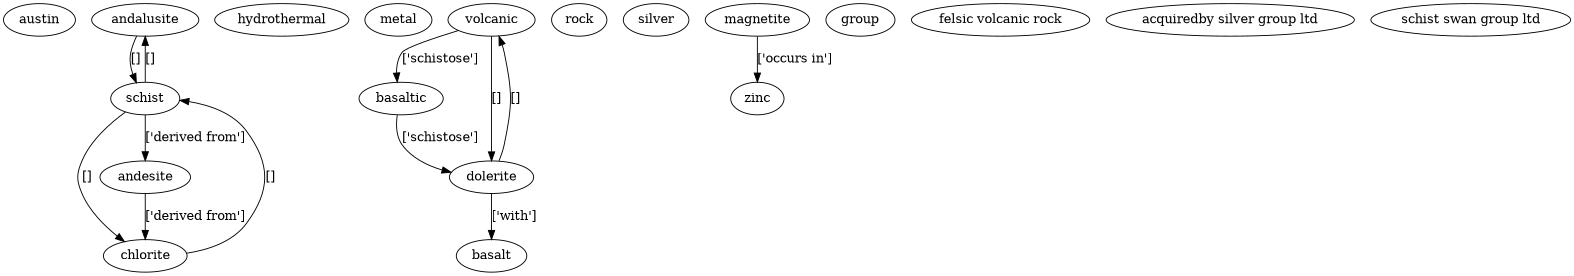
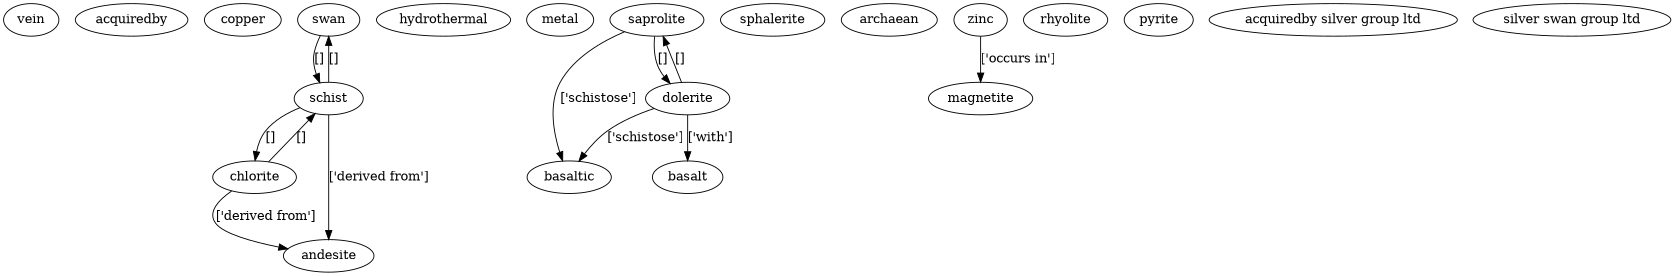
node "vein": added
node "austin": label "austin" -> "acquiredby"
node "andalusite": label "andalusite" -> "swan"
node "copper": added
node "volcanic": label "volcanic" -> "saprolite"
node "rock": label "rock" -> "sphalerite"
node "silver": removed
node "group": label "group" -> "pyrite"
node "archaean": added
node "felsic volcanic rock": removed
node "rhyolite": added
node "schist swan group ltd": label "schist swan group ltd" -> "silver swan group ltd"
edge "magnetite" -> "zinc": reversed
edge "basaltic" -> "dolerite": reversed
edge "andesite" -> "chlorite": reversed
